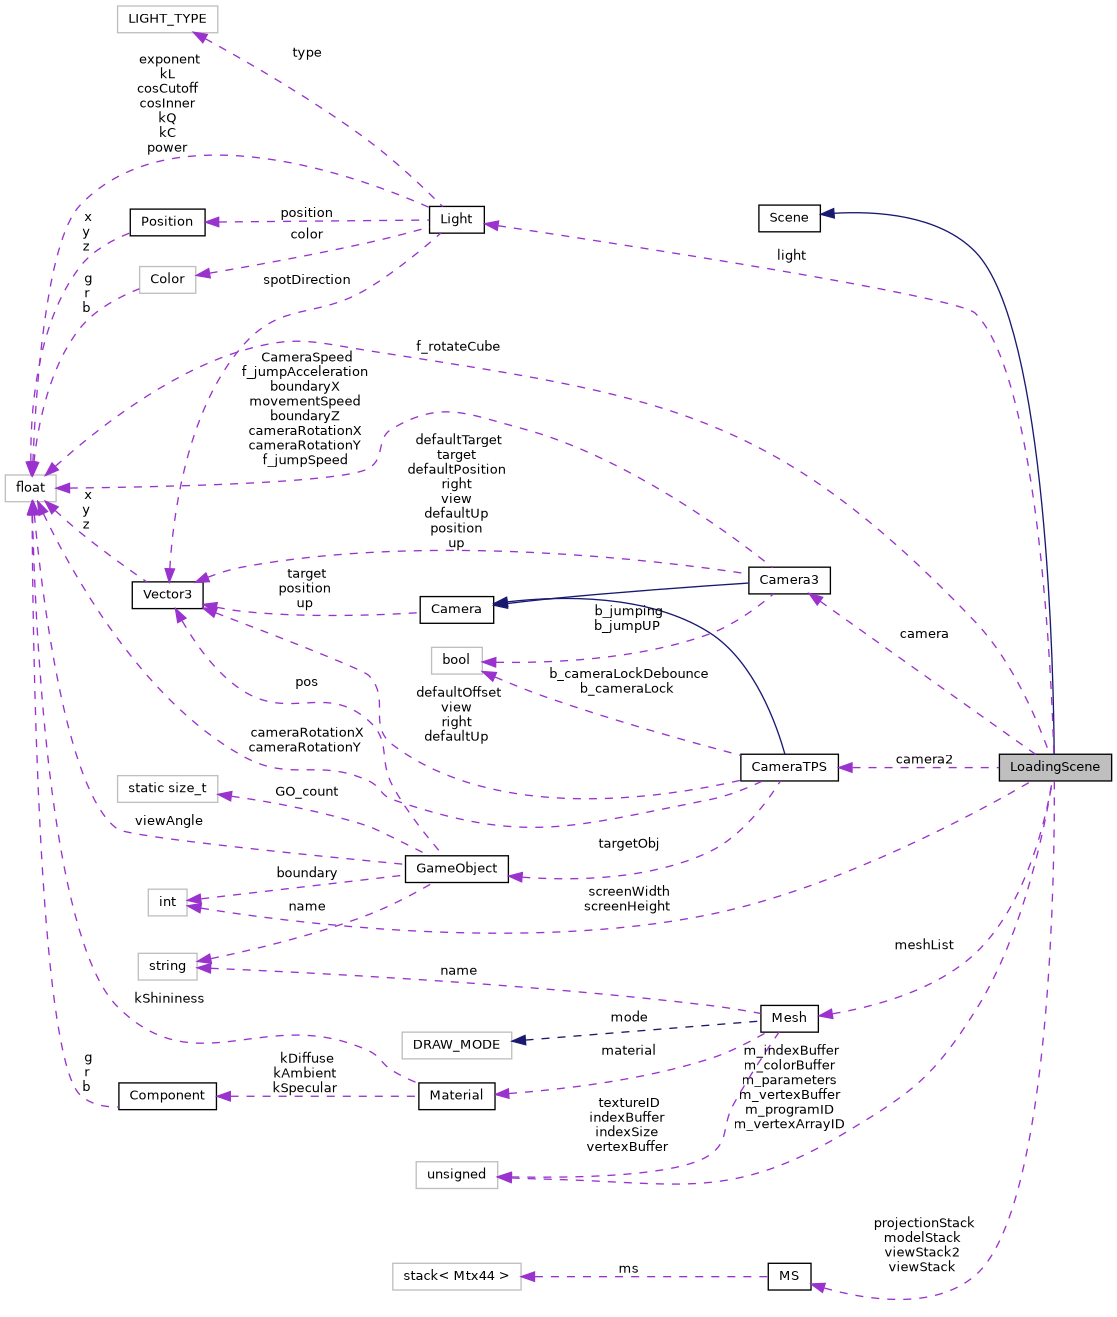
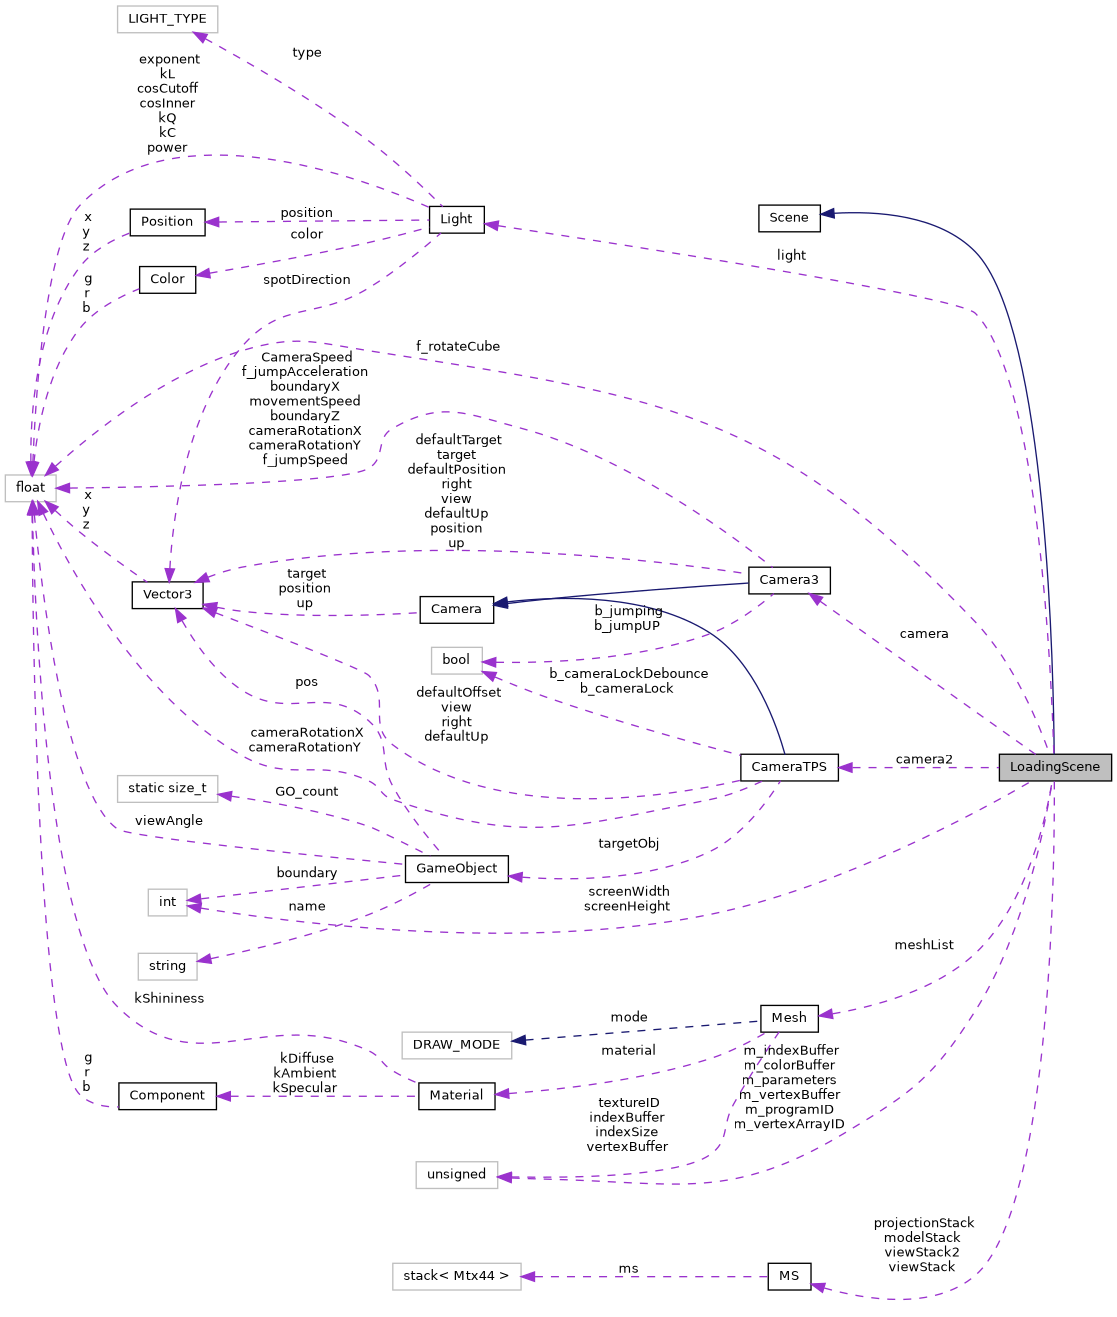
node "Color": color grey75 -> black
edge "Mesh" -> "string": removed, label "name"
